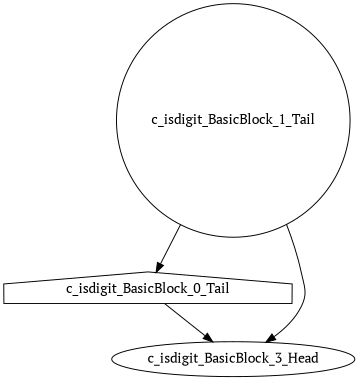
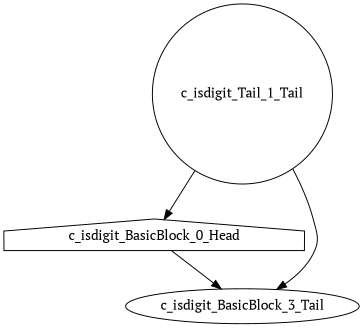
node "c_isdigit_BasicBlock_1_Tail": label "c_isdigit_BasicBlock_1_Tail" -> "c_isdigit_Tail_1_Tail"
node "c_isdigit_BasicBlock_0_Tail": label "c_isdigit_BasicBlock_0_Tail" -> "c_isdigit_BasicBlock_0_Head"
node "c_isdigit_BasicBlock_3_Head": label "c_isdigit_BasicBlock_3_Head" -> "c_isdigit_BasicBlock_3_Tail"
